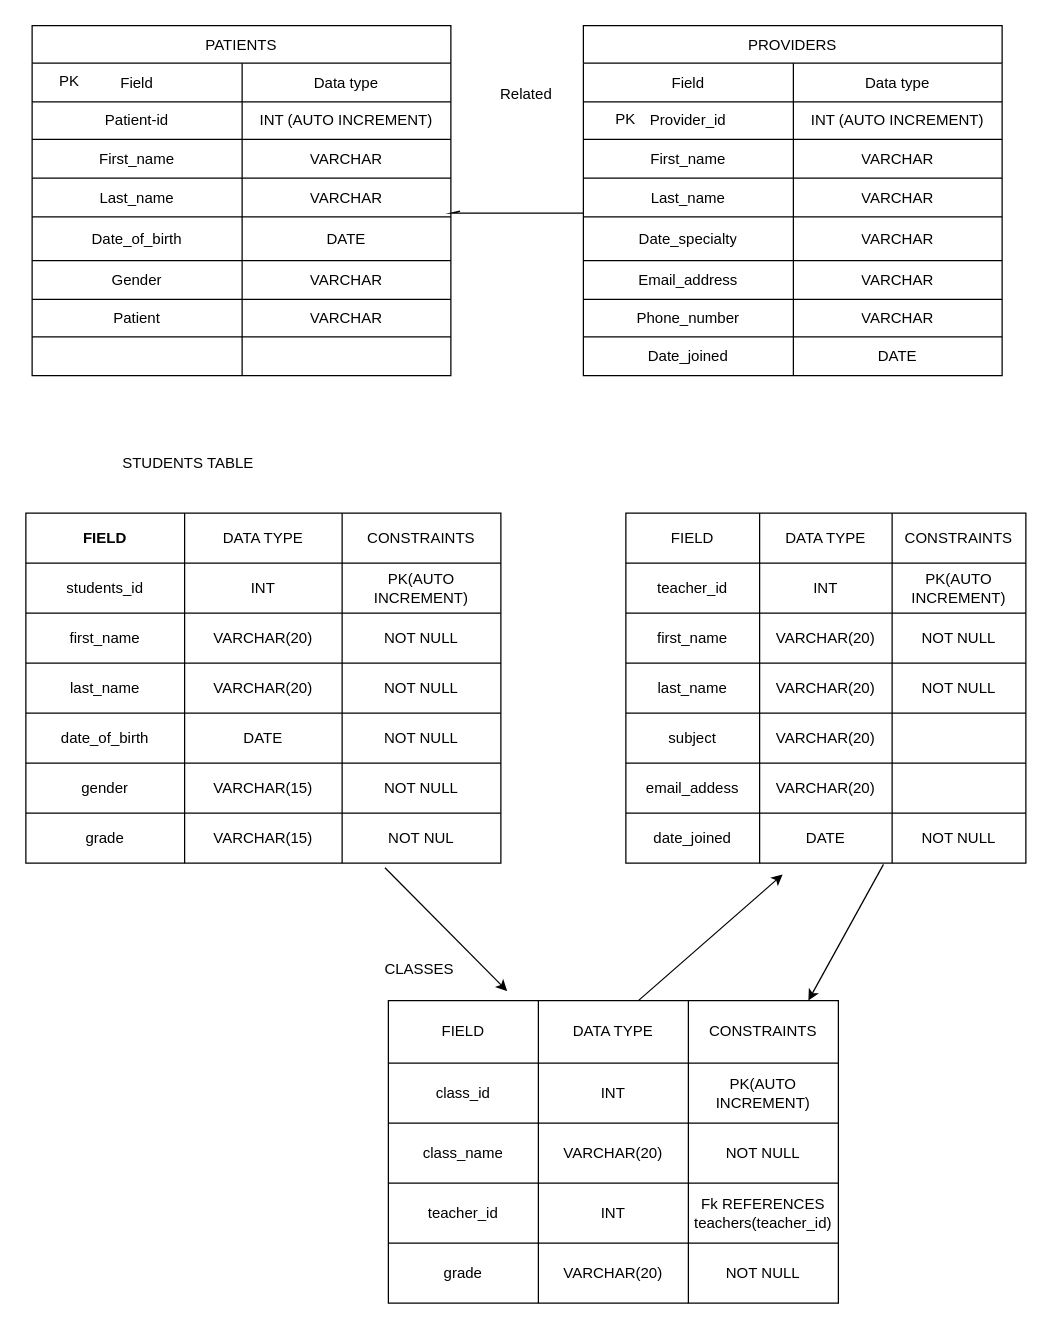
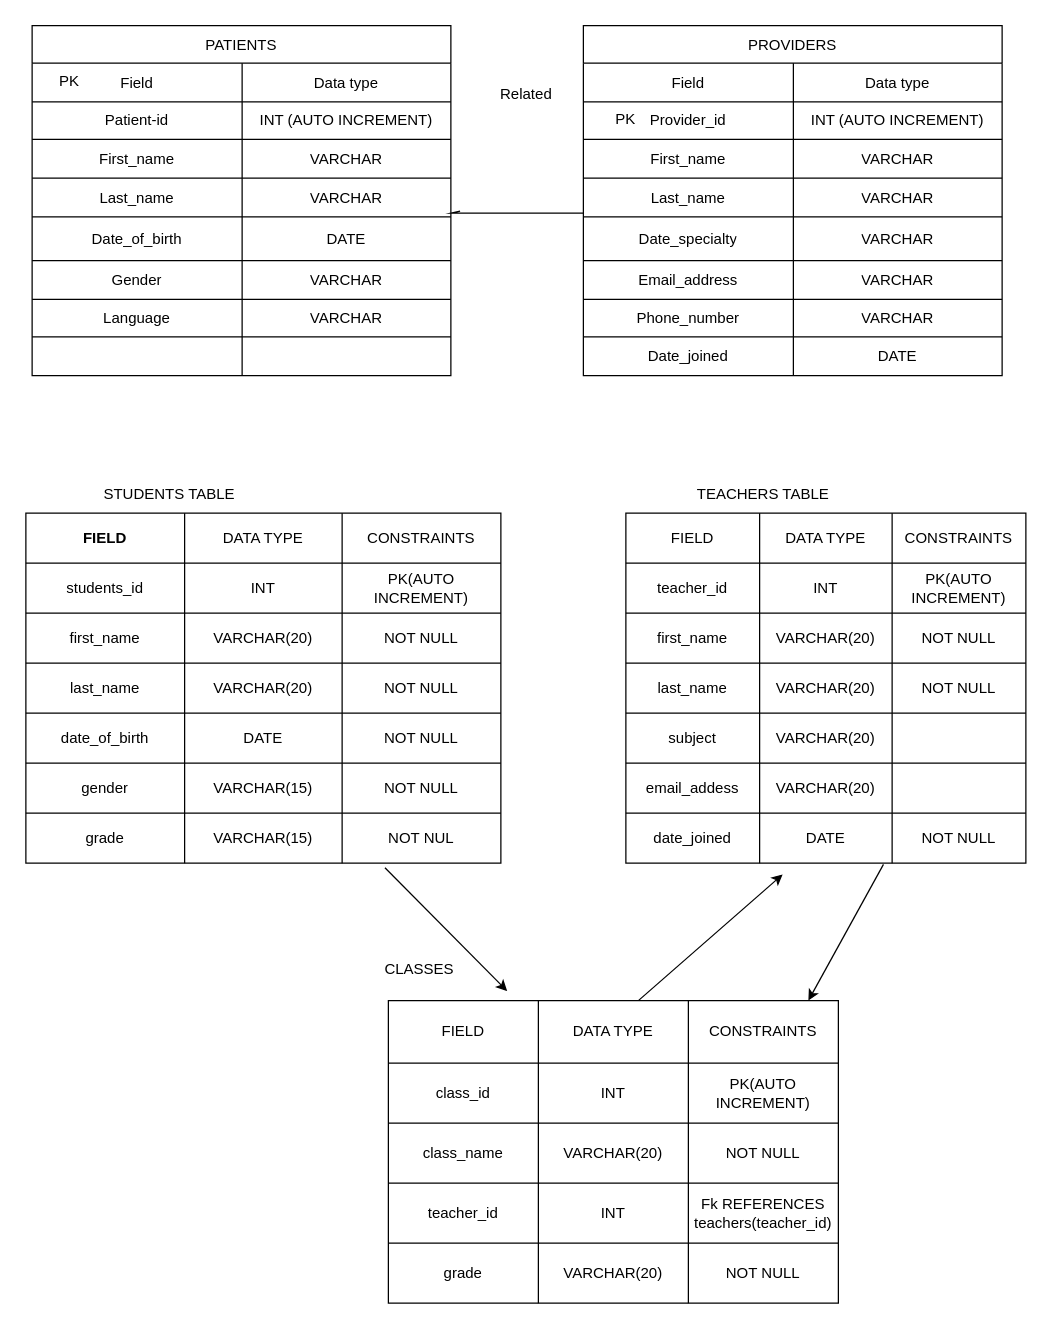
node "Patient": label "Patient" -> "Language"
node "STUDENTS TABLE": moved (188, 463) -> (169, 494)
node "TEACHERS TABLE": added
